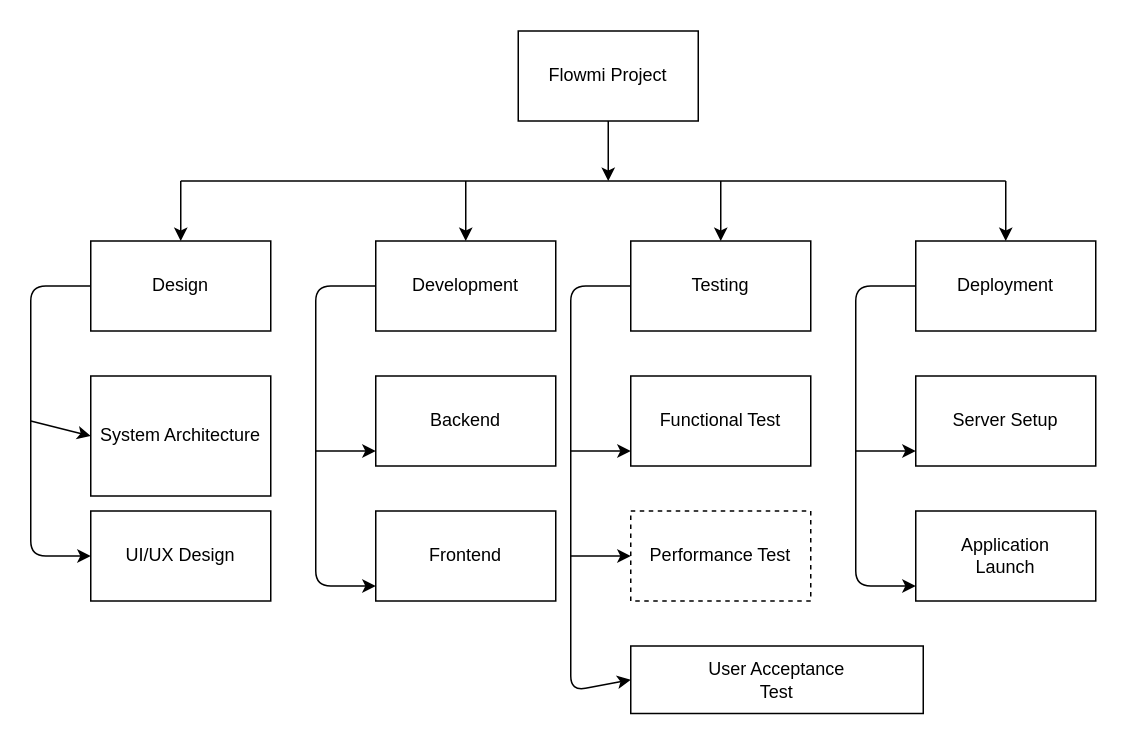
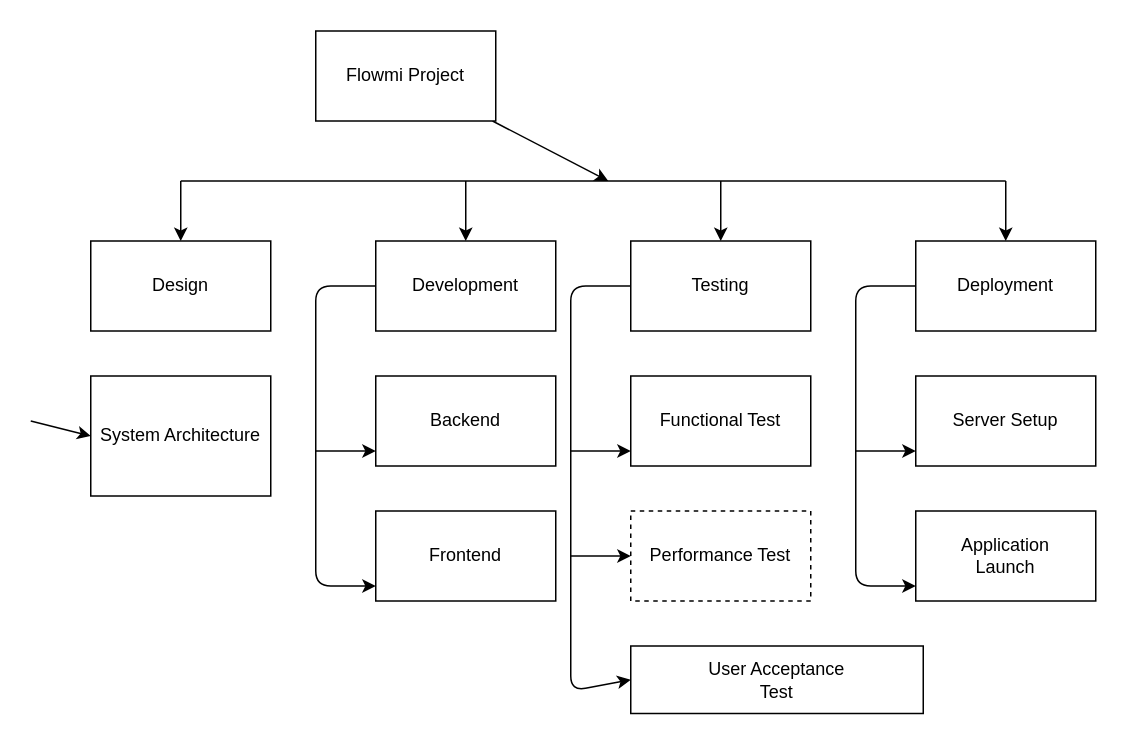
node "Flowmi Project": moved (608, 76) -> (406, 76)
edge "Design" -> "UI/UX Design": removed
node "UI/UX Design": removed
